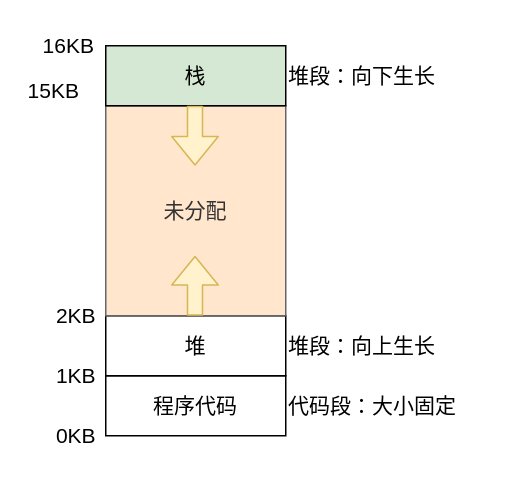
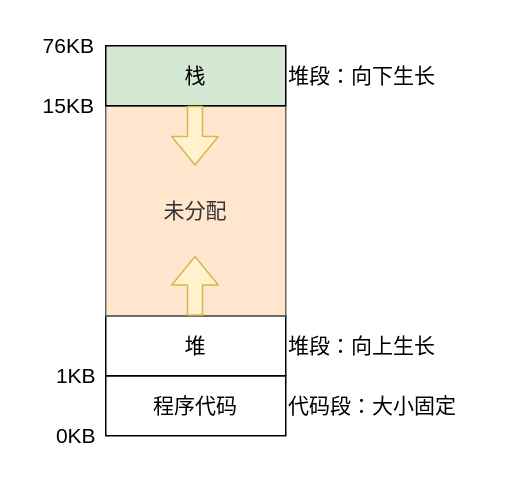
node "16KB": label "16KB" -> "76KB"
node "15KB": moved (53, 91) -> (68, 106)
node "2KB": removed
